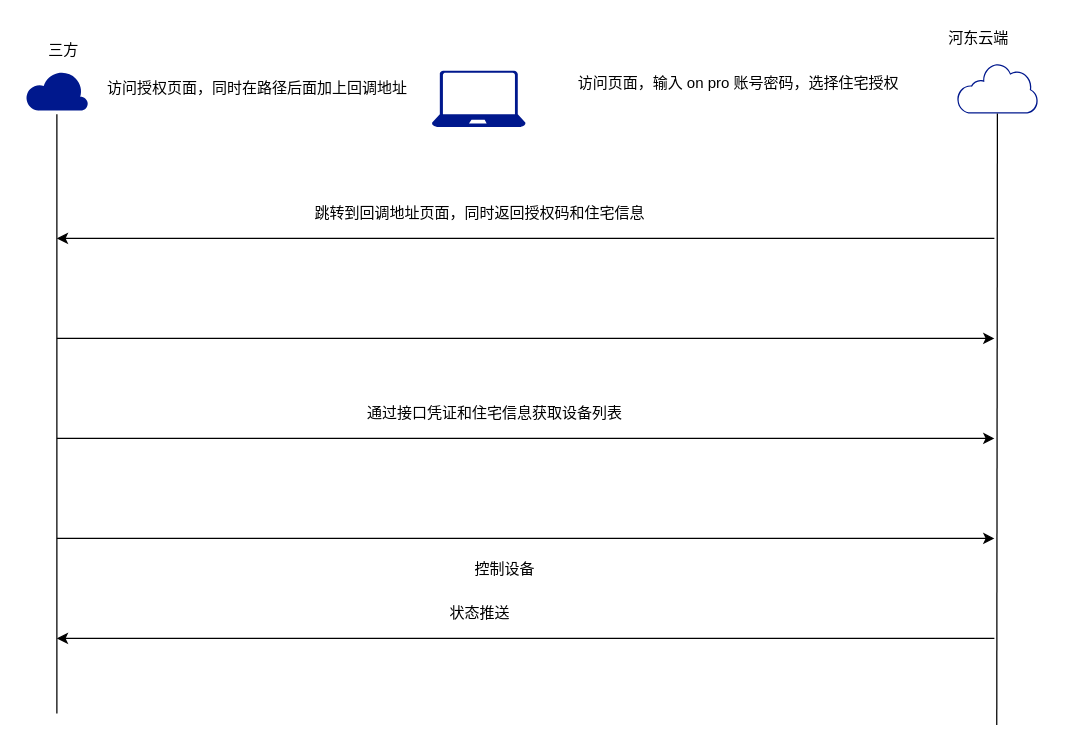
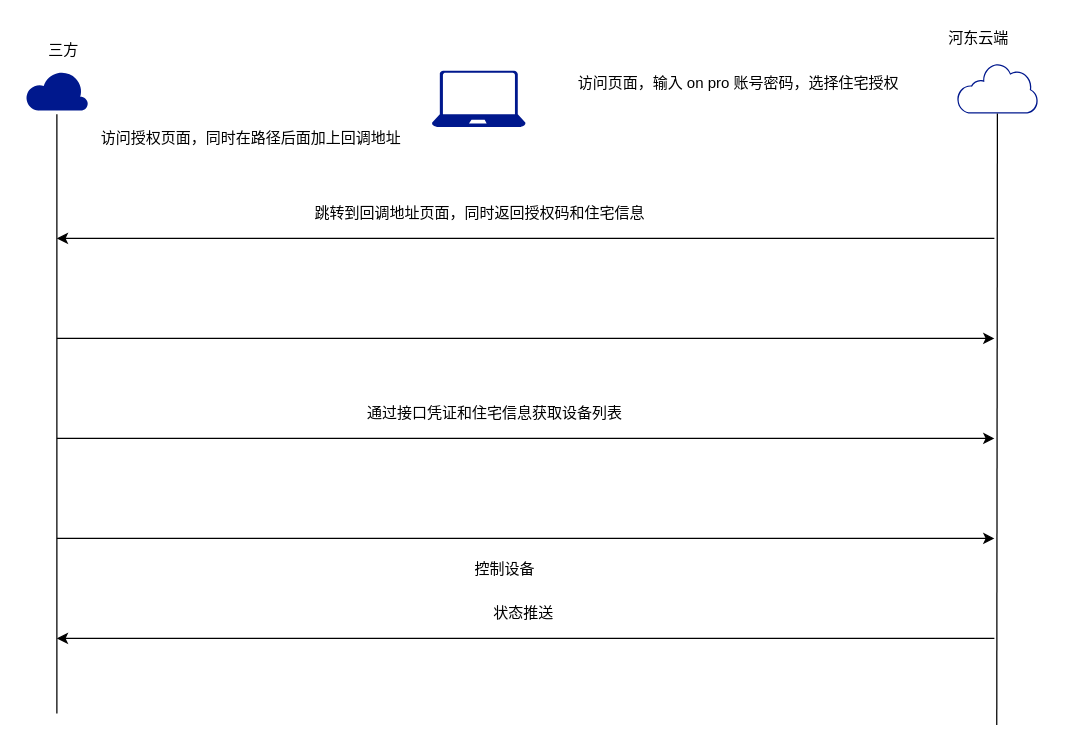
node "访问授权页面，同时在路径后面加上回调地址": moved (257, 88) -> (251, 138)
node "状态推送": moved (479, 613) -> (523, 613)
